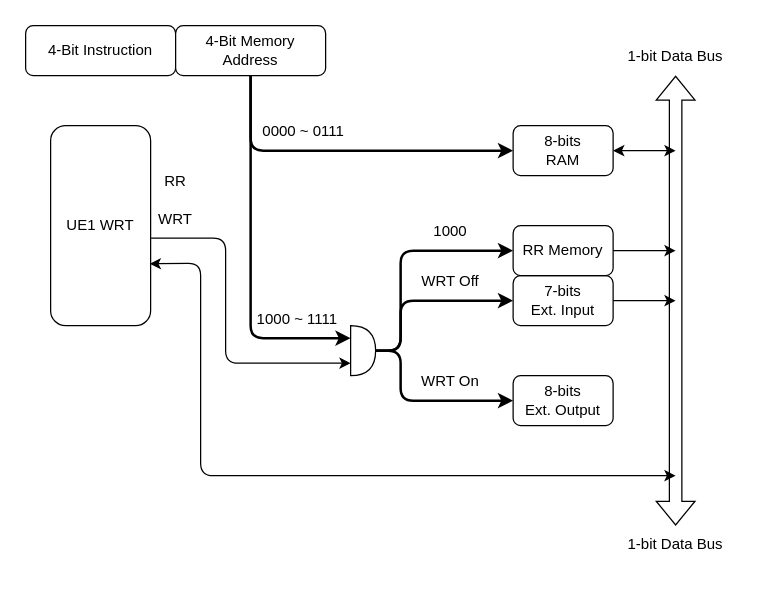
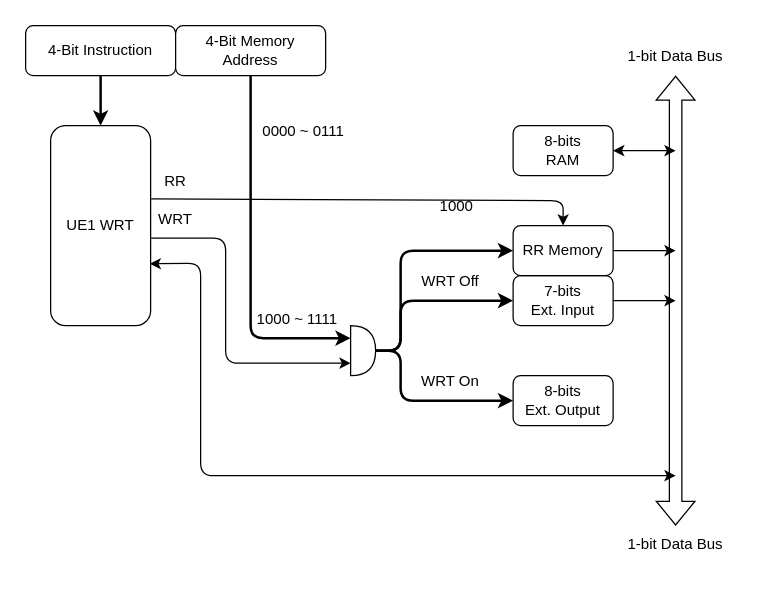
edge "4-Bit Instruction" -> "UE1 WRT": added
edge "4-Bit Memory Address" -> "8-bits RAM": removed
edge "UE1 WRT" -> "RR Memory": added
node "1000": moved (451, 232) -> (457, 207)
